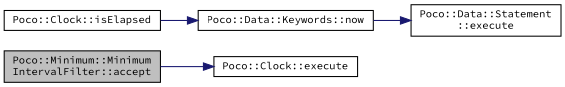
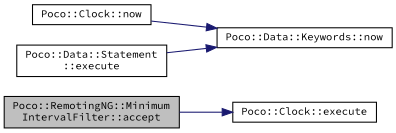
node "Poco::Clock::isElapsed": label "Poco::Clock::isElapsed" -> "Poco::Clock::now"
edge "Poco::Data::Keywords::now" -> "Poco::Data::Statement ::execute": reversed
node "Poco::Minimum::Minimum IntervalFilter::accept": label "Poco::Minimum::Minimum IntervalFilter::accept" -> "Poco::RemotingNG::Minimum IntervalFilter::accept"
